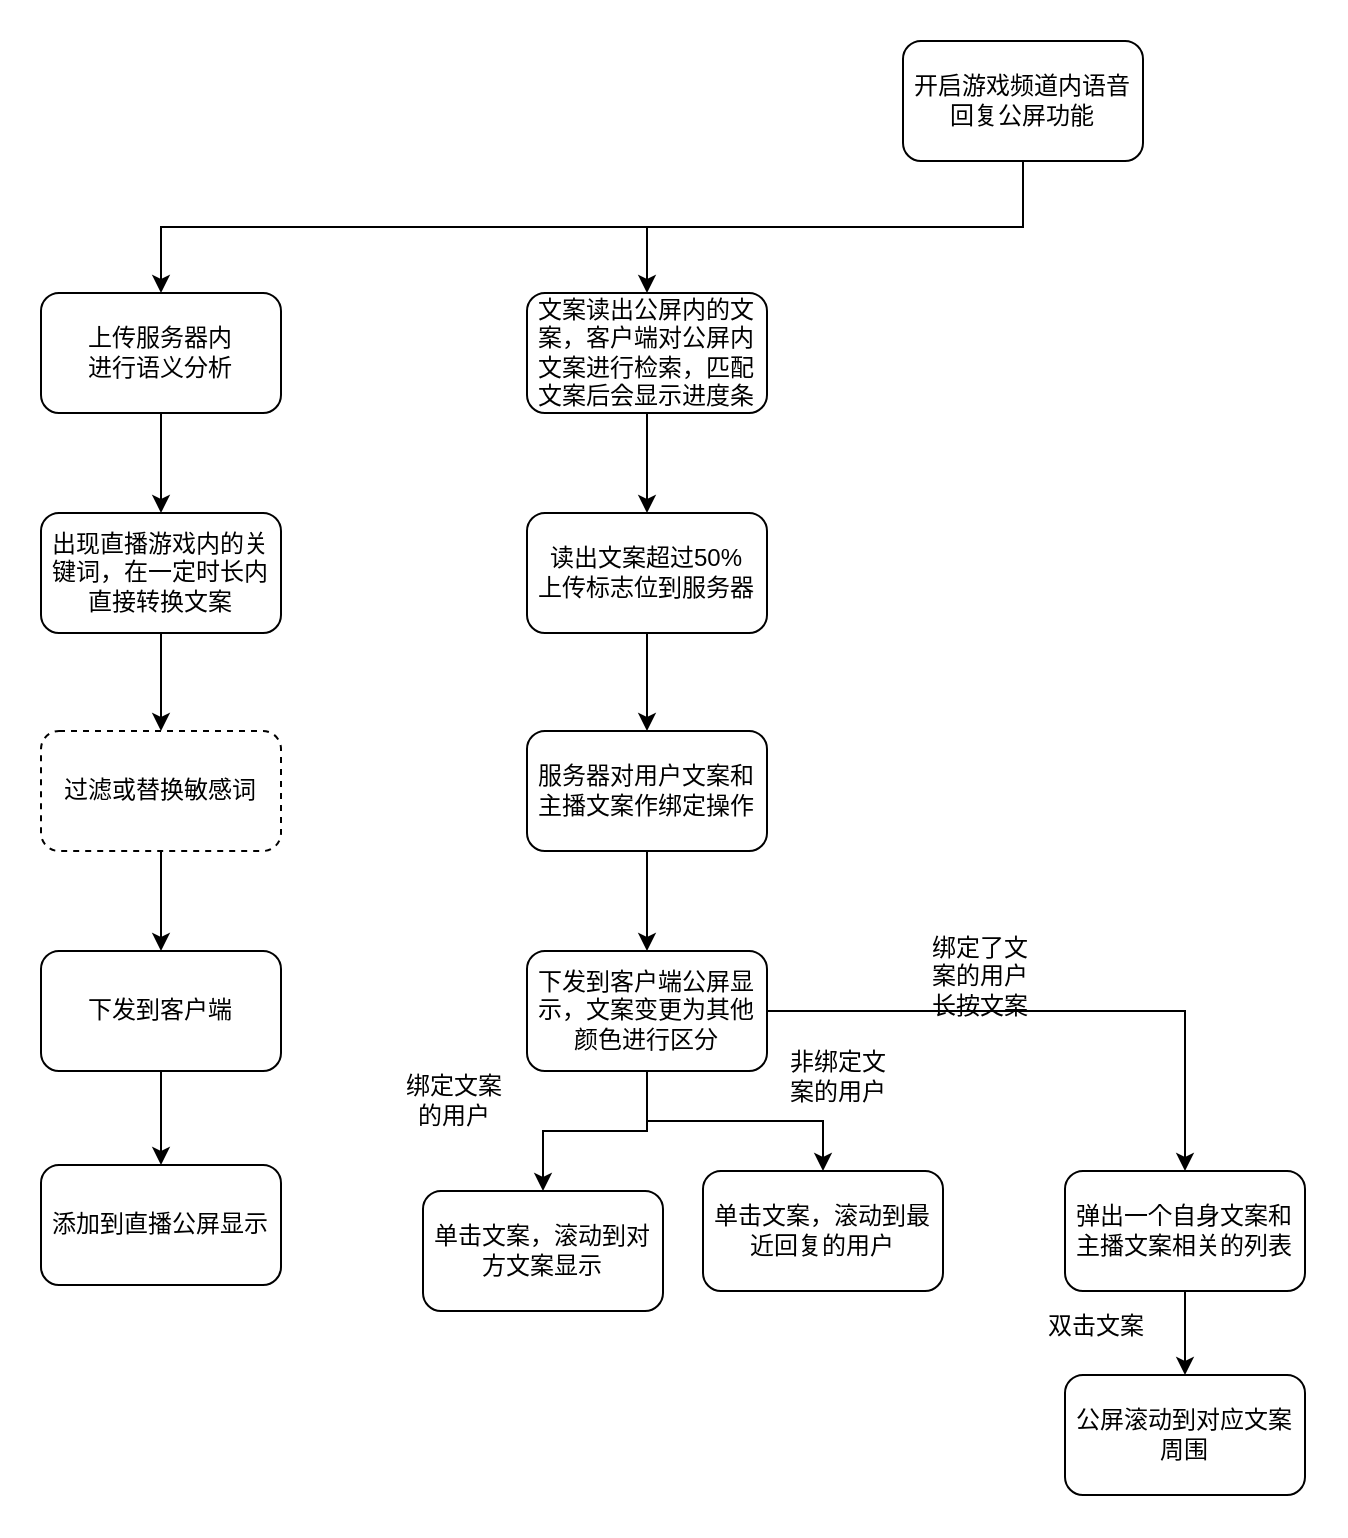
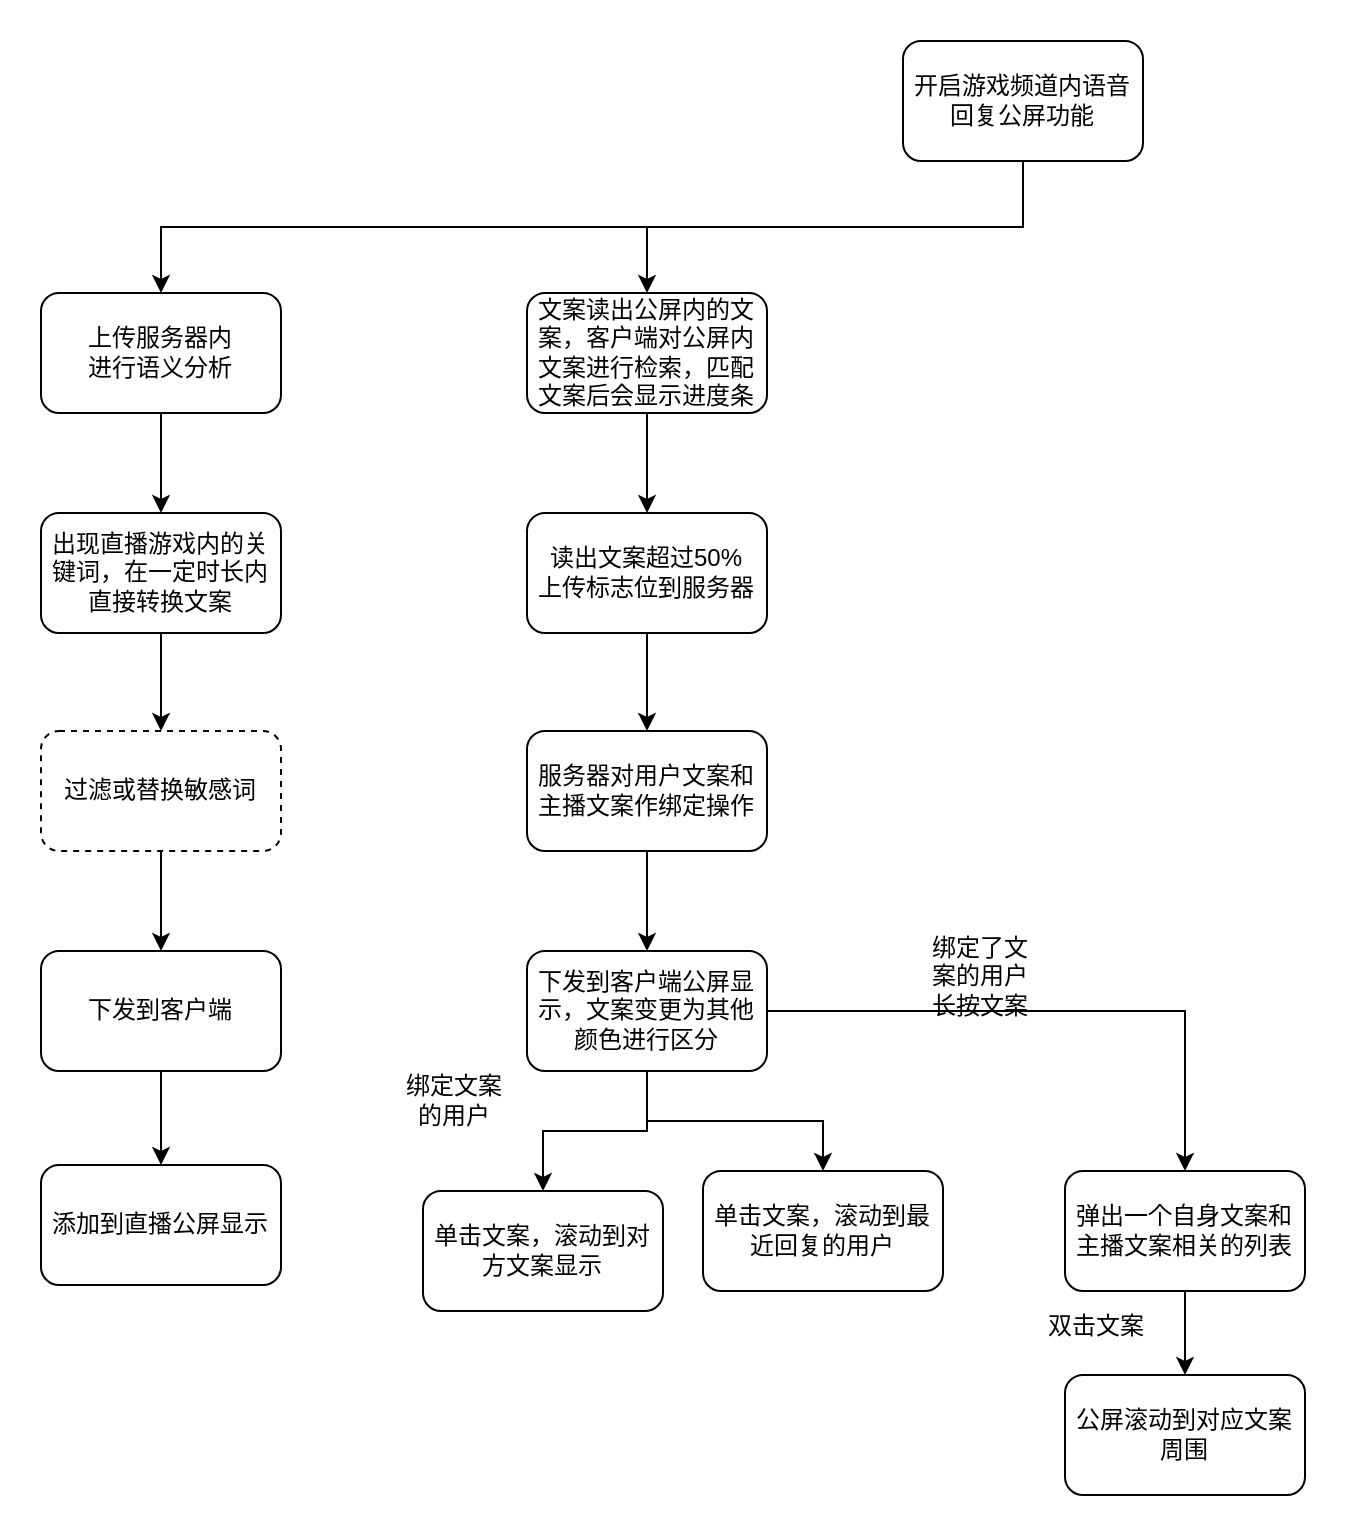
node "非绑定文案的用户": removed
